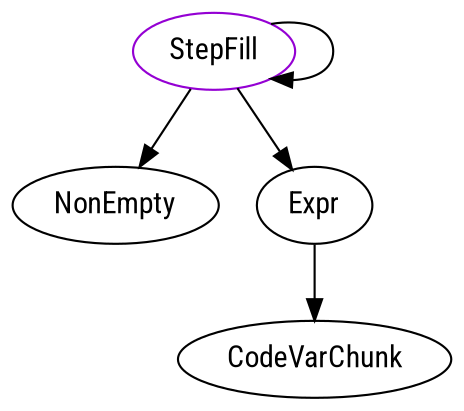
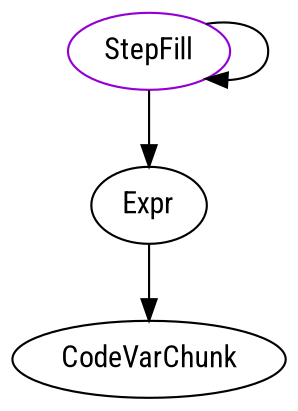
node "NonEmpty": removed
